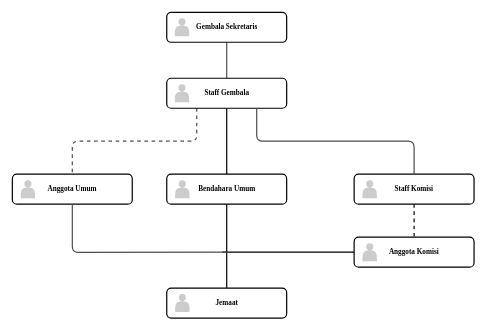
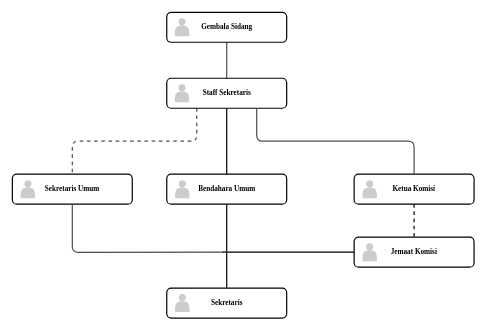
node "Gembala Sekretaris": label "Gembala Sekretaris" -> "Gembala Sidang"
node "Staff Gembala": label "Staff Gembala" -> "Staff Sekretaris"
node "Anggota Umum": label "Anggota Umum" -> "Sekretaris Umum"
node "Staff Komisi": label "Staff Komisi" -> "Ketua Komisi"
node "Anggota Komisi": label "Anggota Komisi" -> "Jemaat Komisi"
node "Jemaat": label "Jemaat" -> "Sekretaris"
